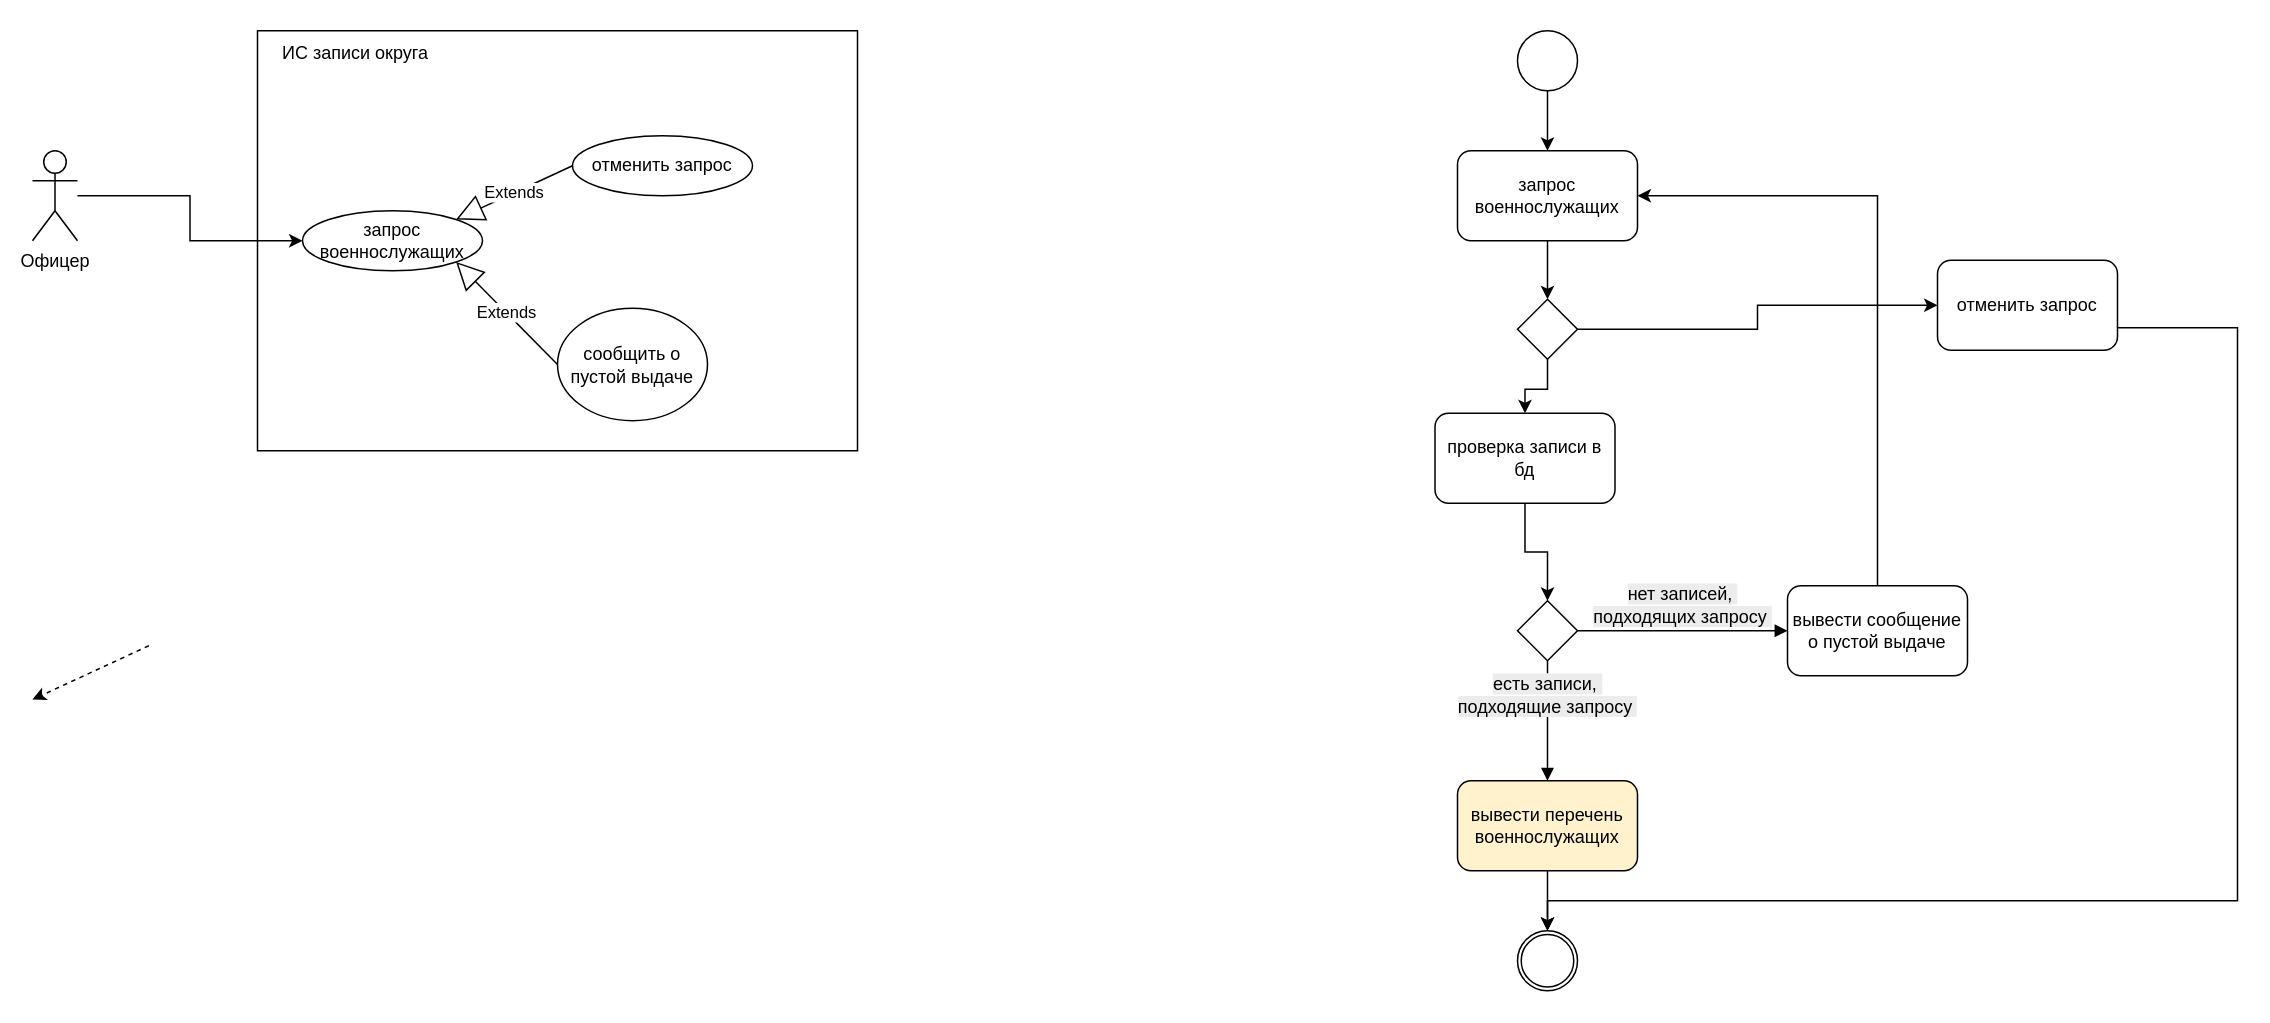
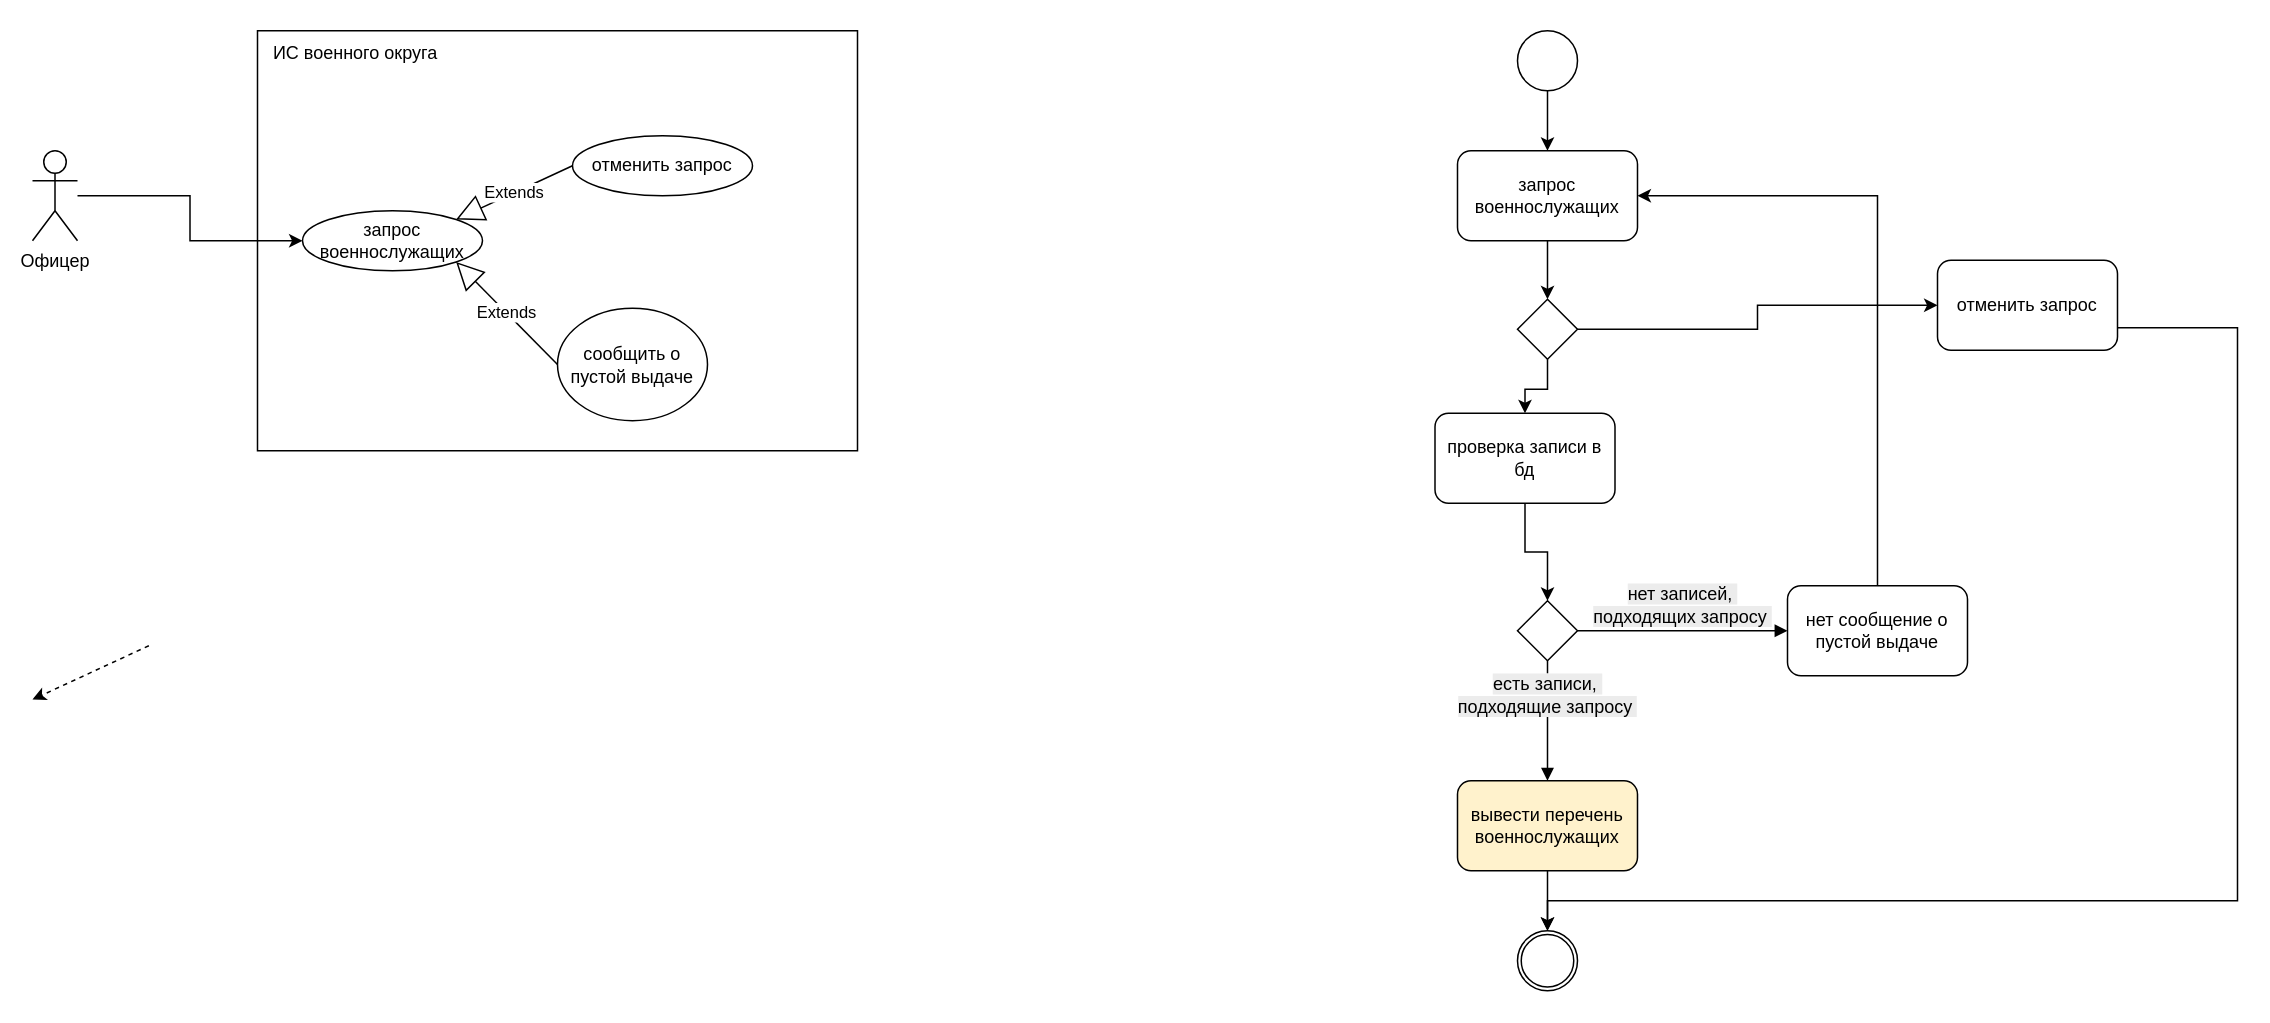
node "ИС записи округа": label "ИС записи округа" -> "ИС военного округа"
node "вывести сообщение о пустой выдаче": label "вывести сообщение о пустой выдаче" -> "нет сообщение о пустой выдаче"
